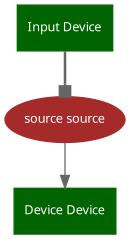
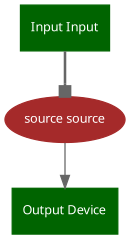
node "Input Device": label "Input Device" -> "Input Input"
node "Device Device": label "Device Device" -> "Output Device"
